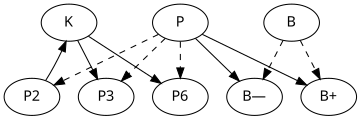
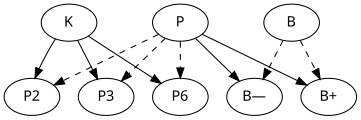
edge "P2" -> "K": reversed
